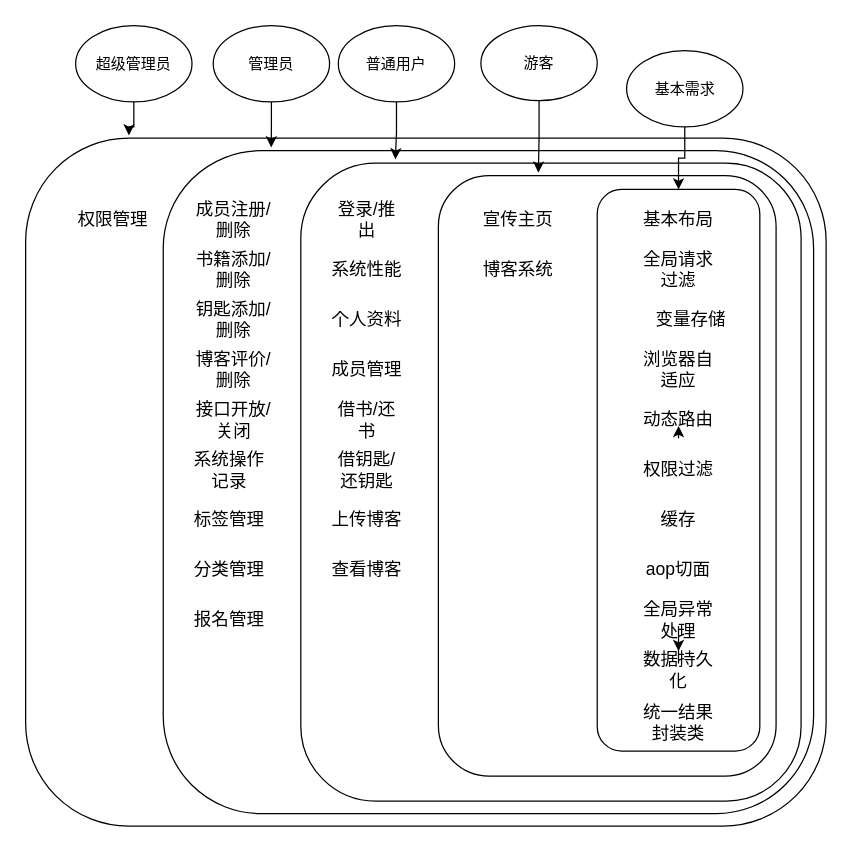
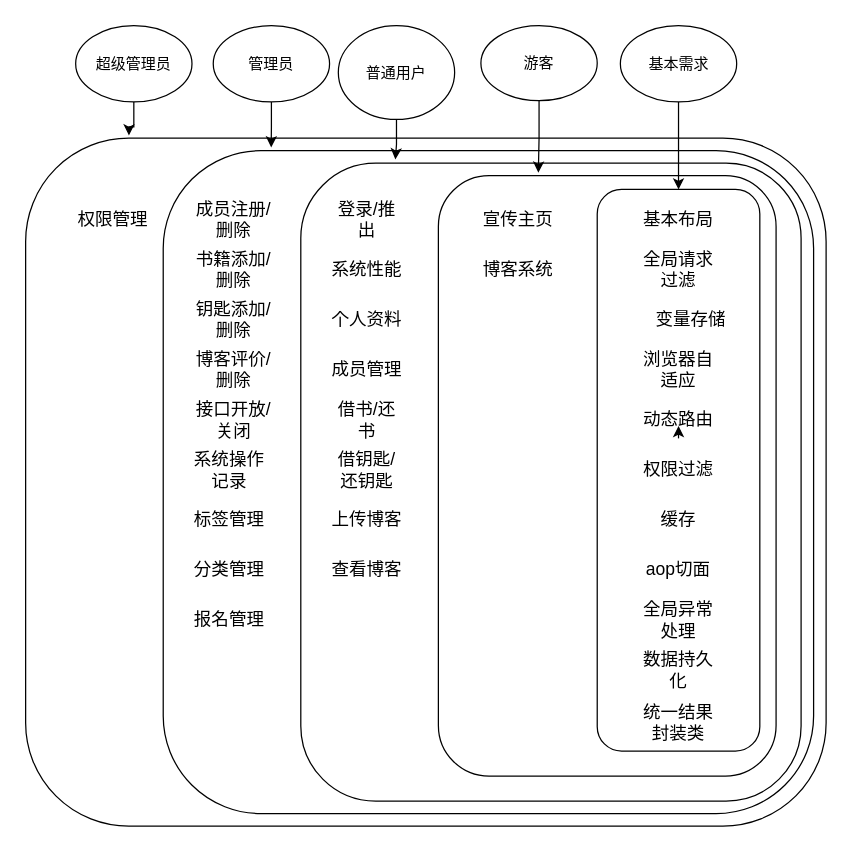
node "普通用户": size 116x76 -> 116x94
node "基本需求": moved (684, 89) -> (678, 64)
edge "全局异常处理" -> "数据持久化": removed
